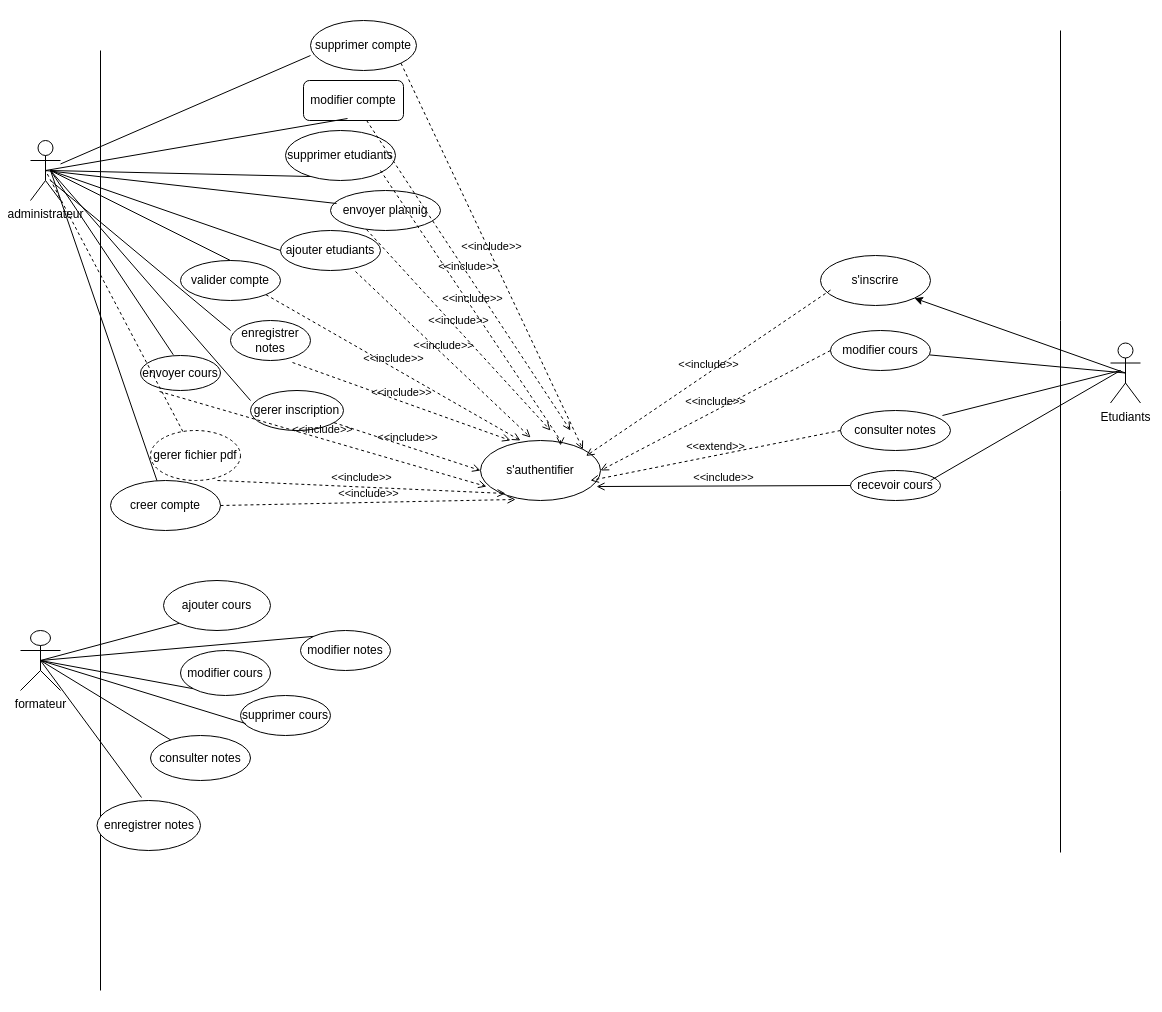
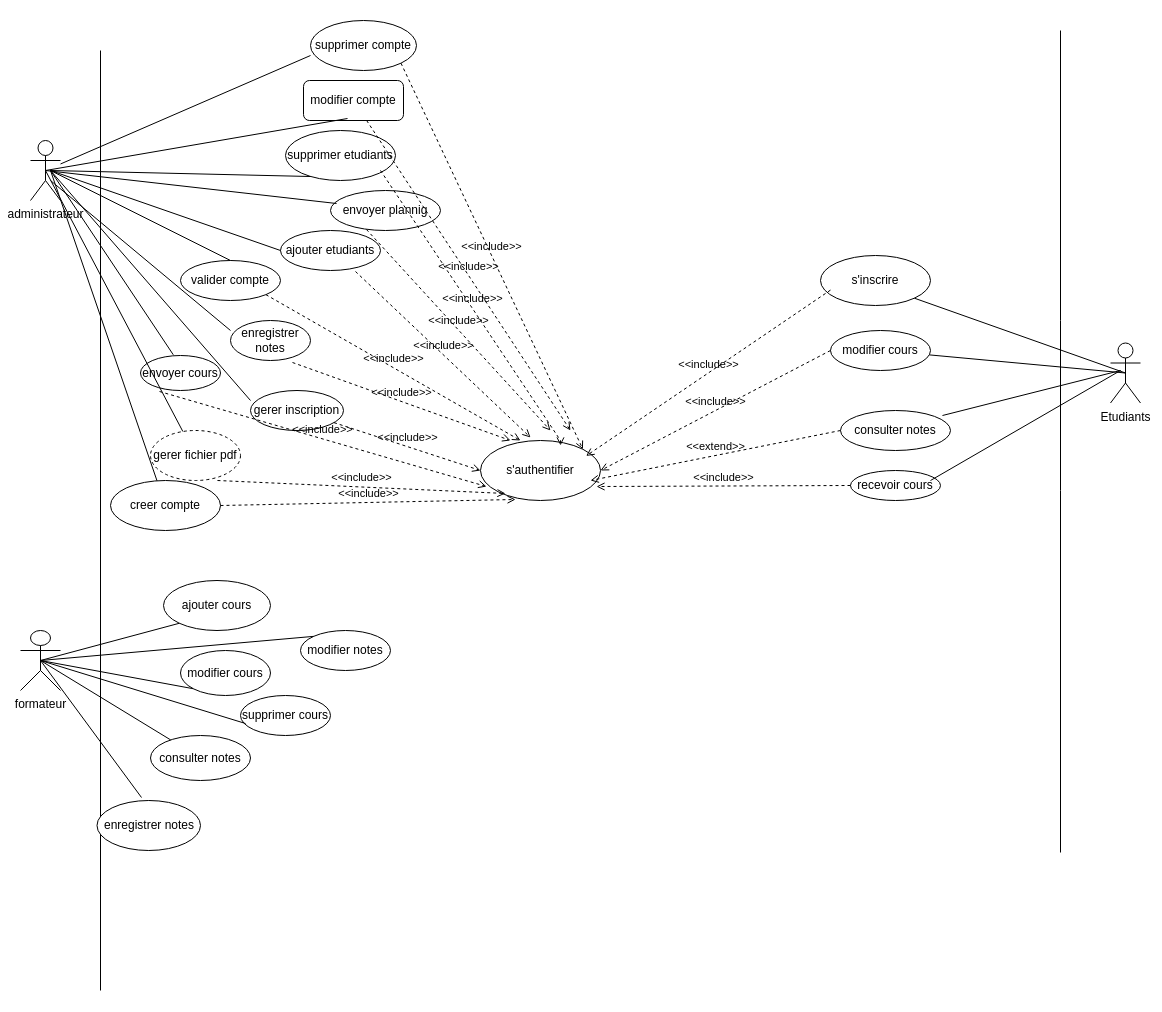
edge "Etudiants" -> "s'inscrire": arrowhead classic -> none
edge "administrateur" -- "gerer fichier pdf": style dashed -> solid
edge "recevoir cours" -> "s'authentifier": style solid -> dashed
